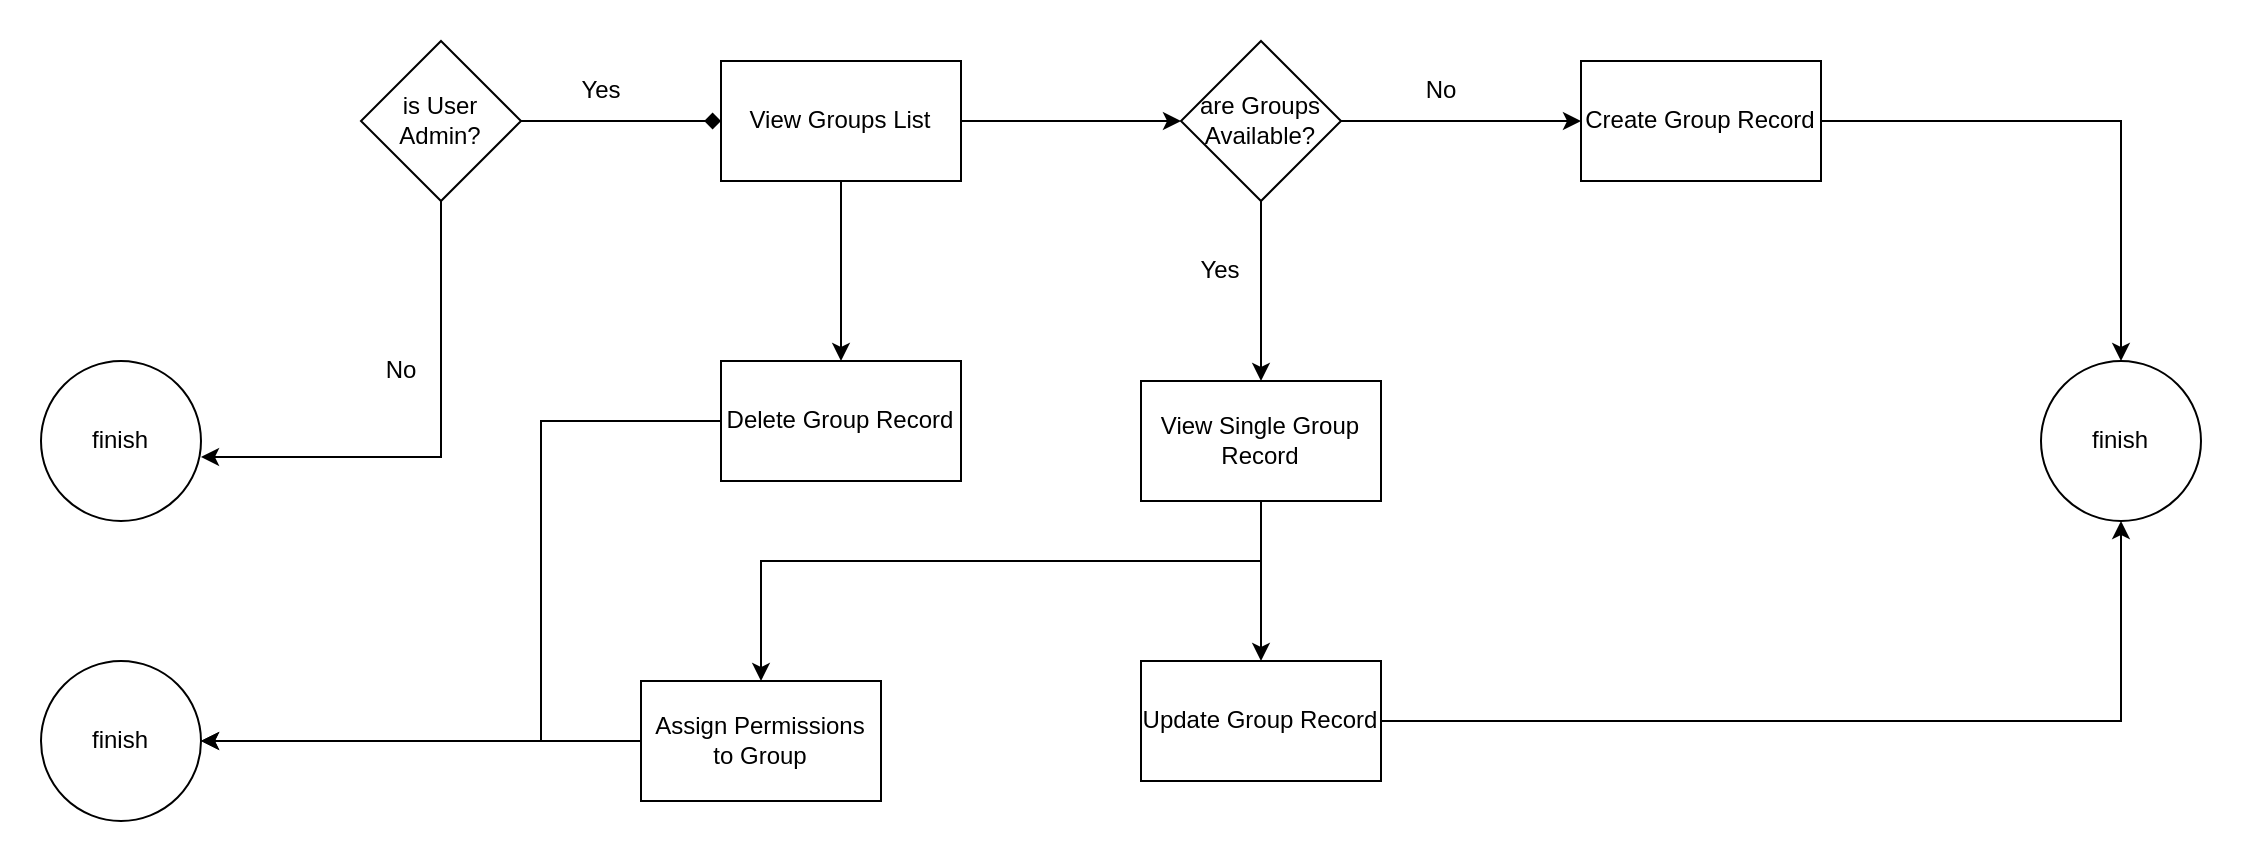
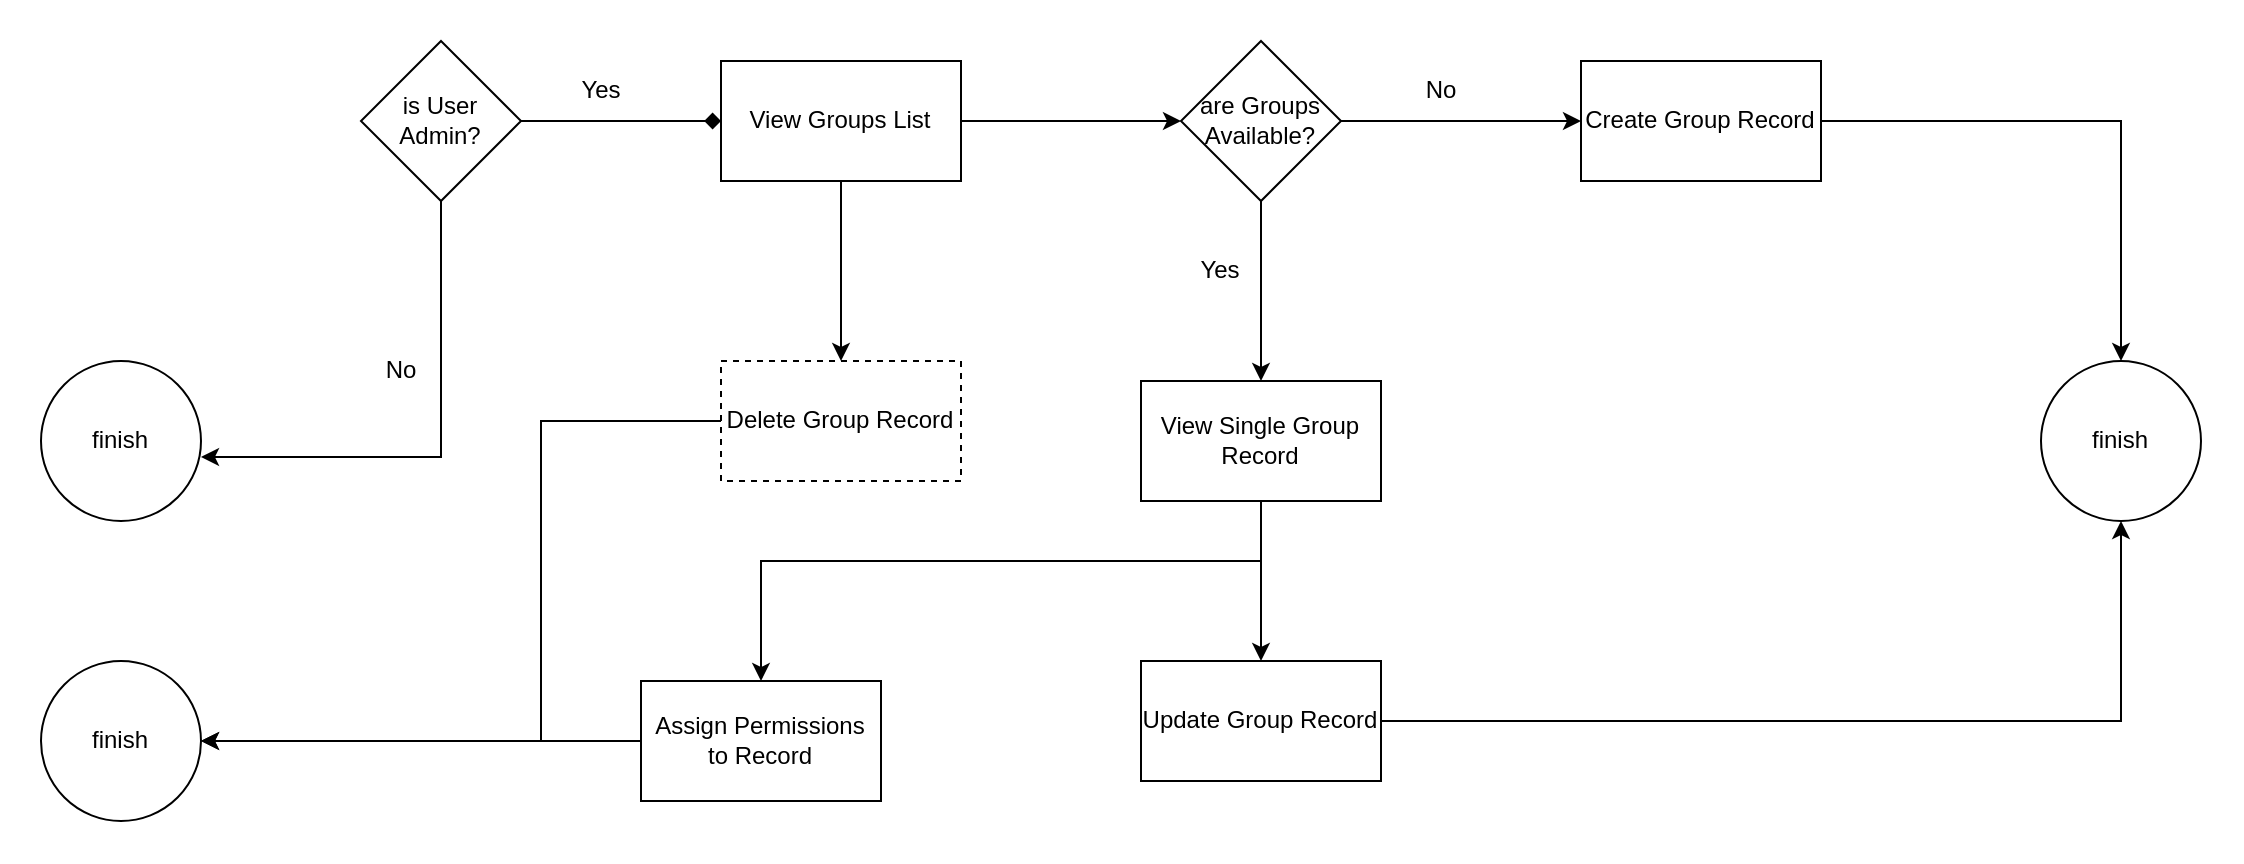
node "Delete Group Record": style solid -> dashed
node "Assign Permissions to Group": label "Assign Permissions to Group" -> "Assign Permissions to Record"
